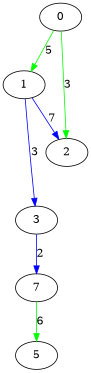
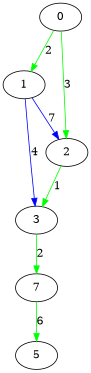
edge "0" -> "1": label "5" -> "2"
edge "1" -> "3": label "3" -> "4"
edge "2" -> "3": added, label "1"
edge "3" -> "7": color blue -> green
